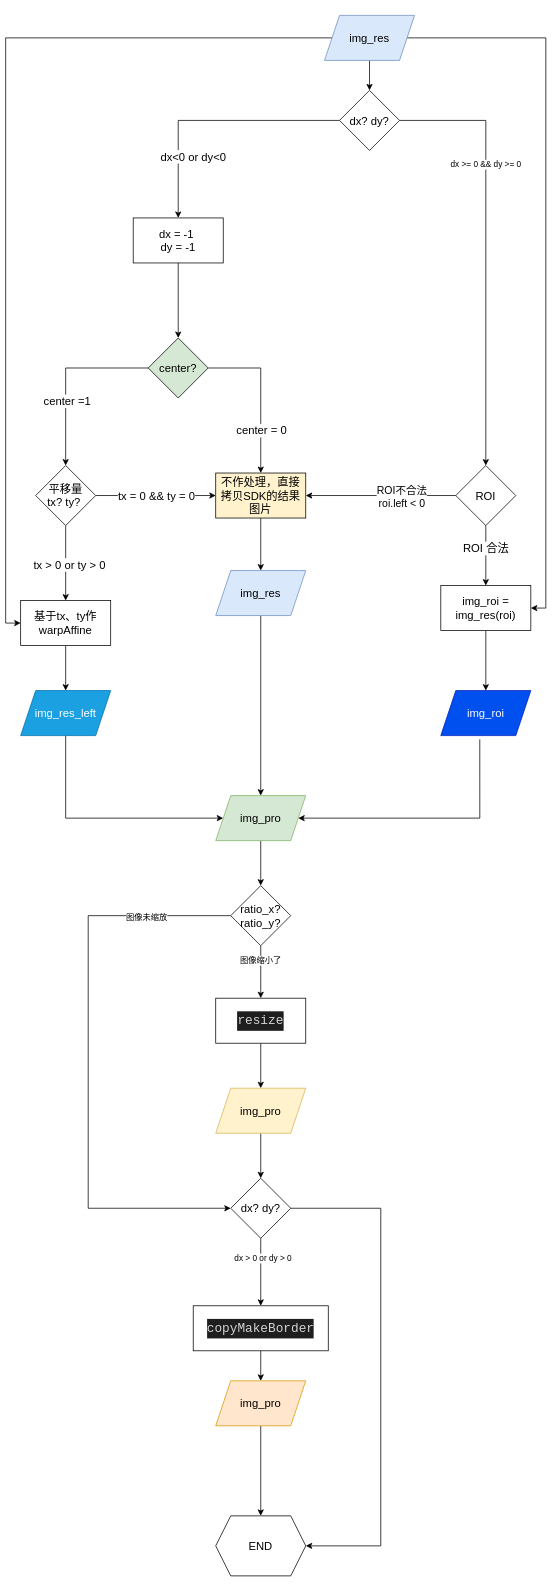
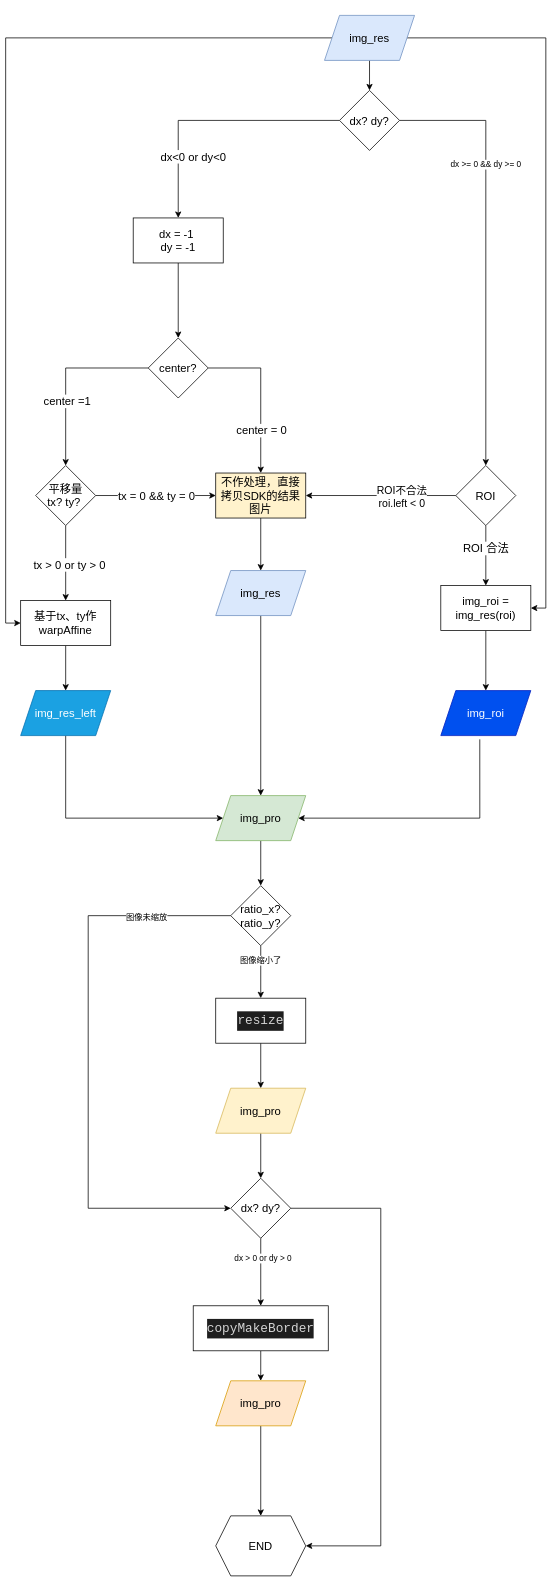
node "center?": fillcolor #d5e8d4 -> #ffffff
